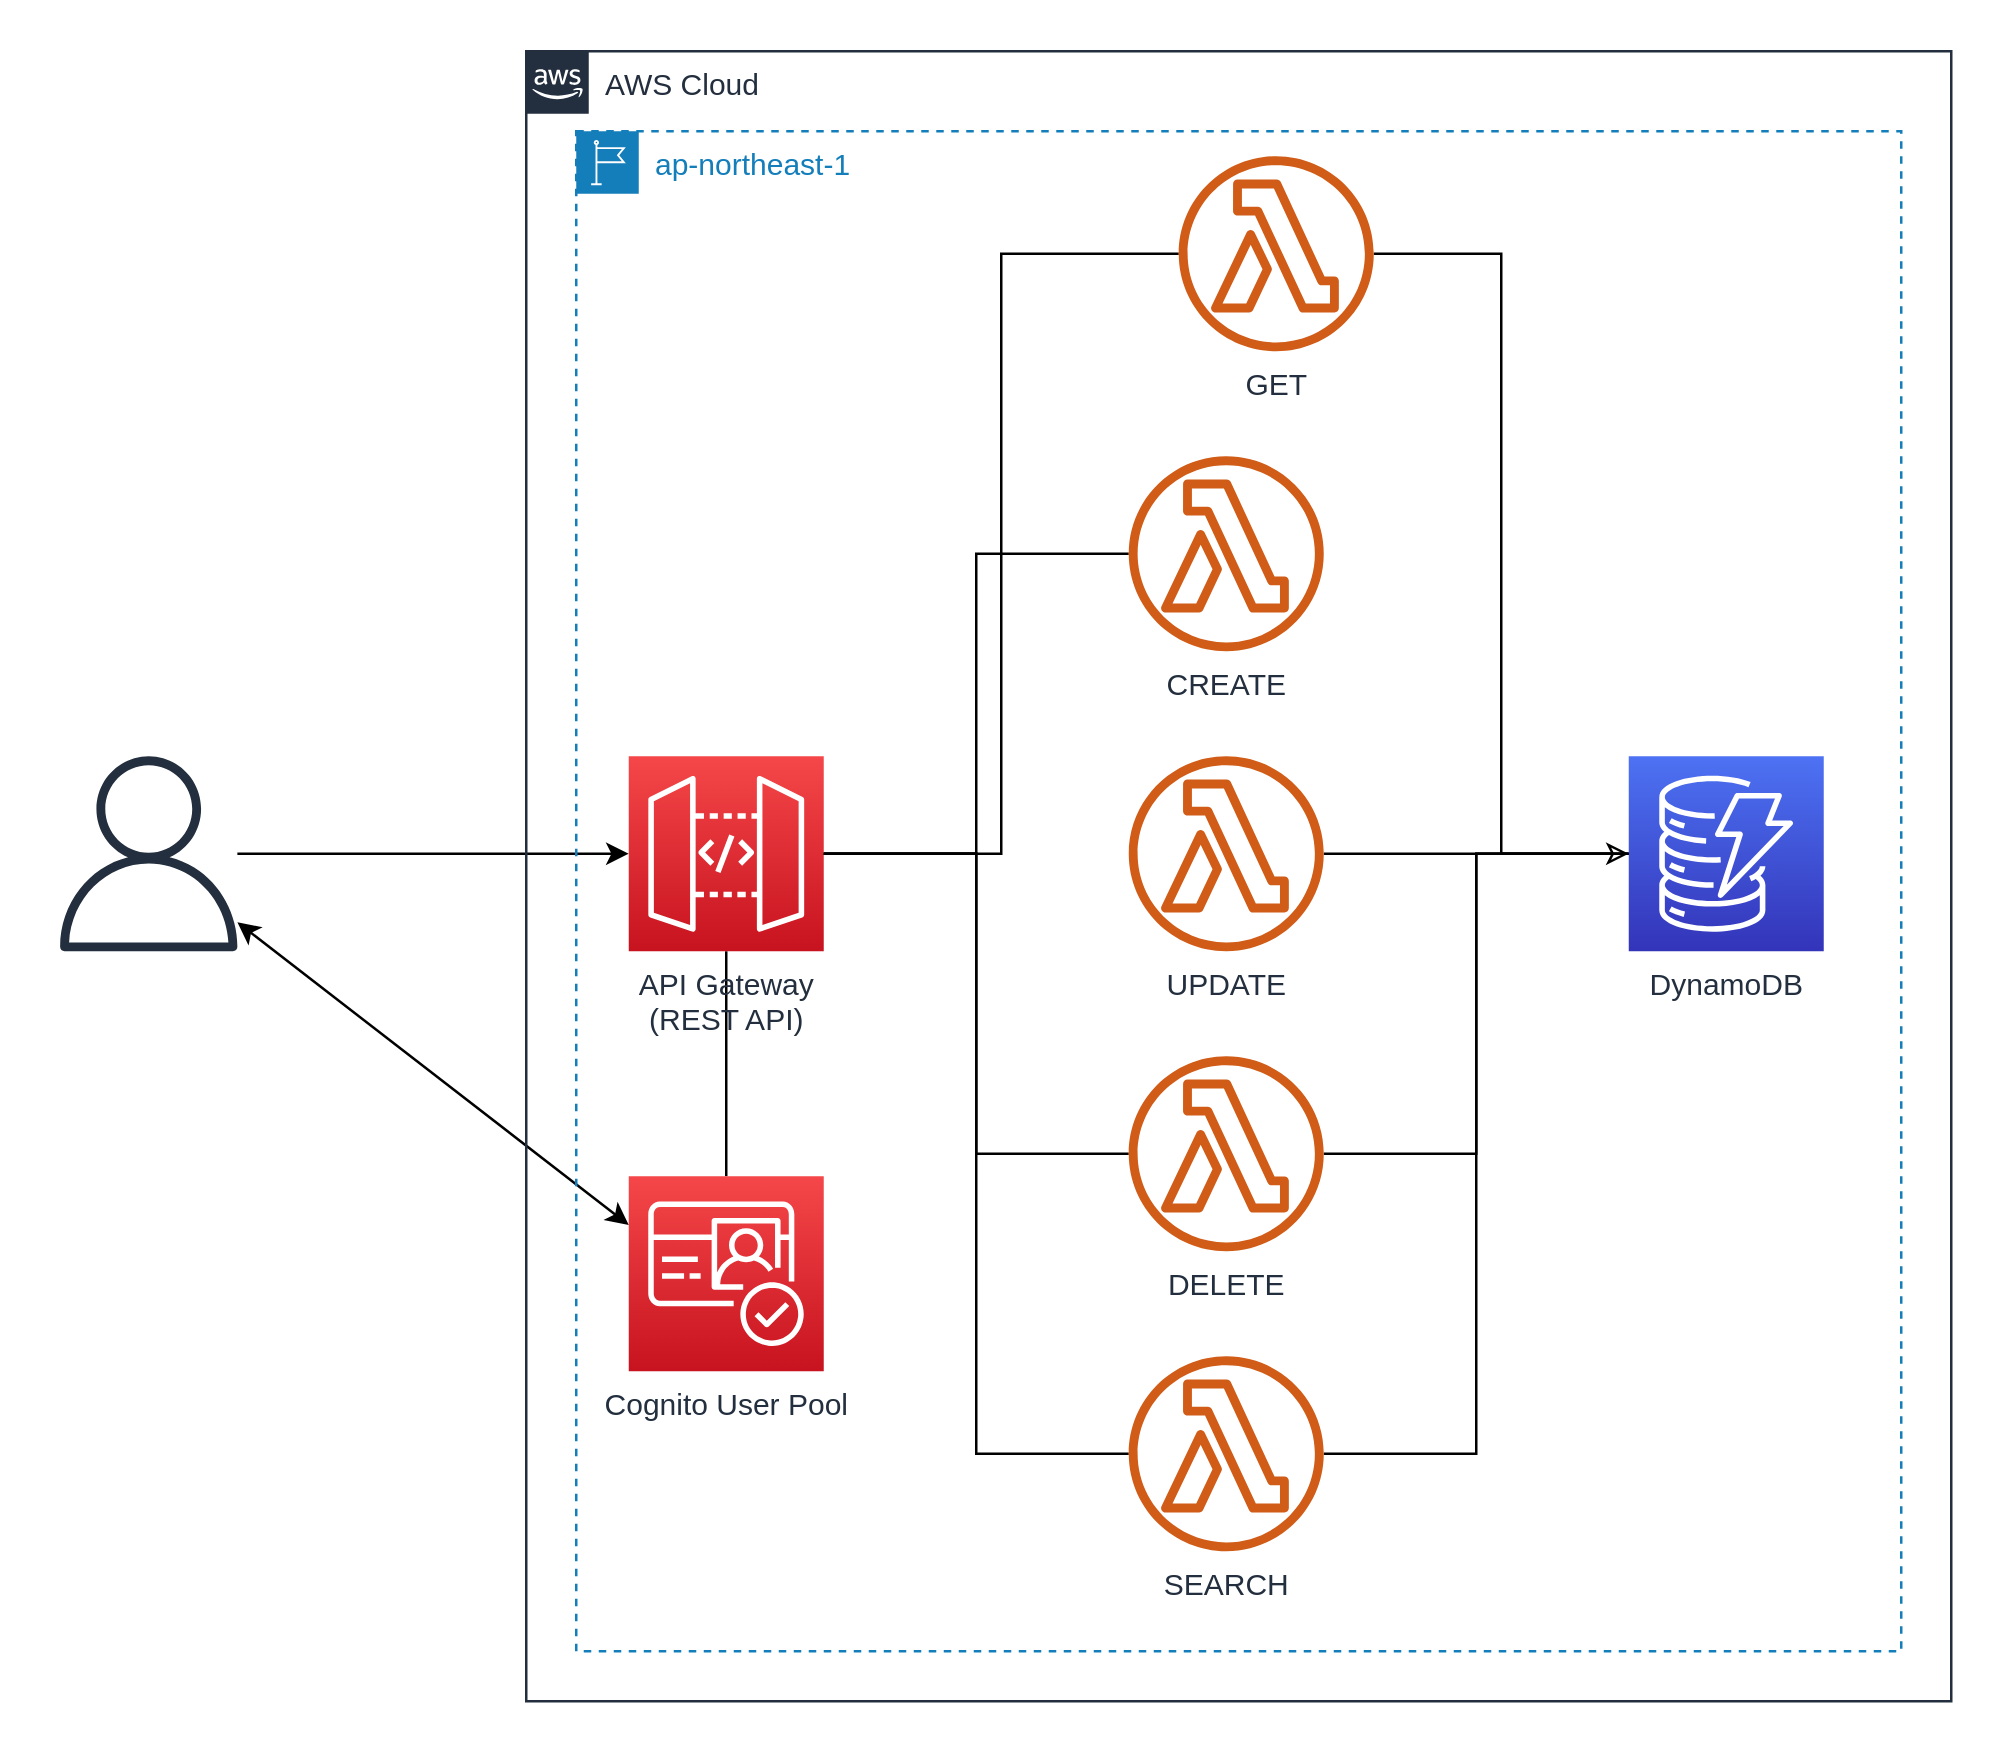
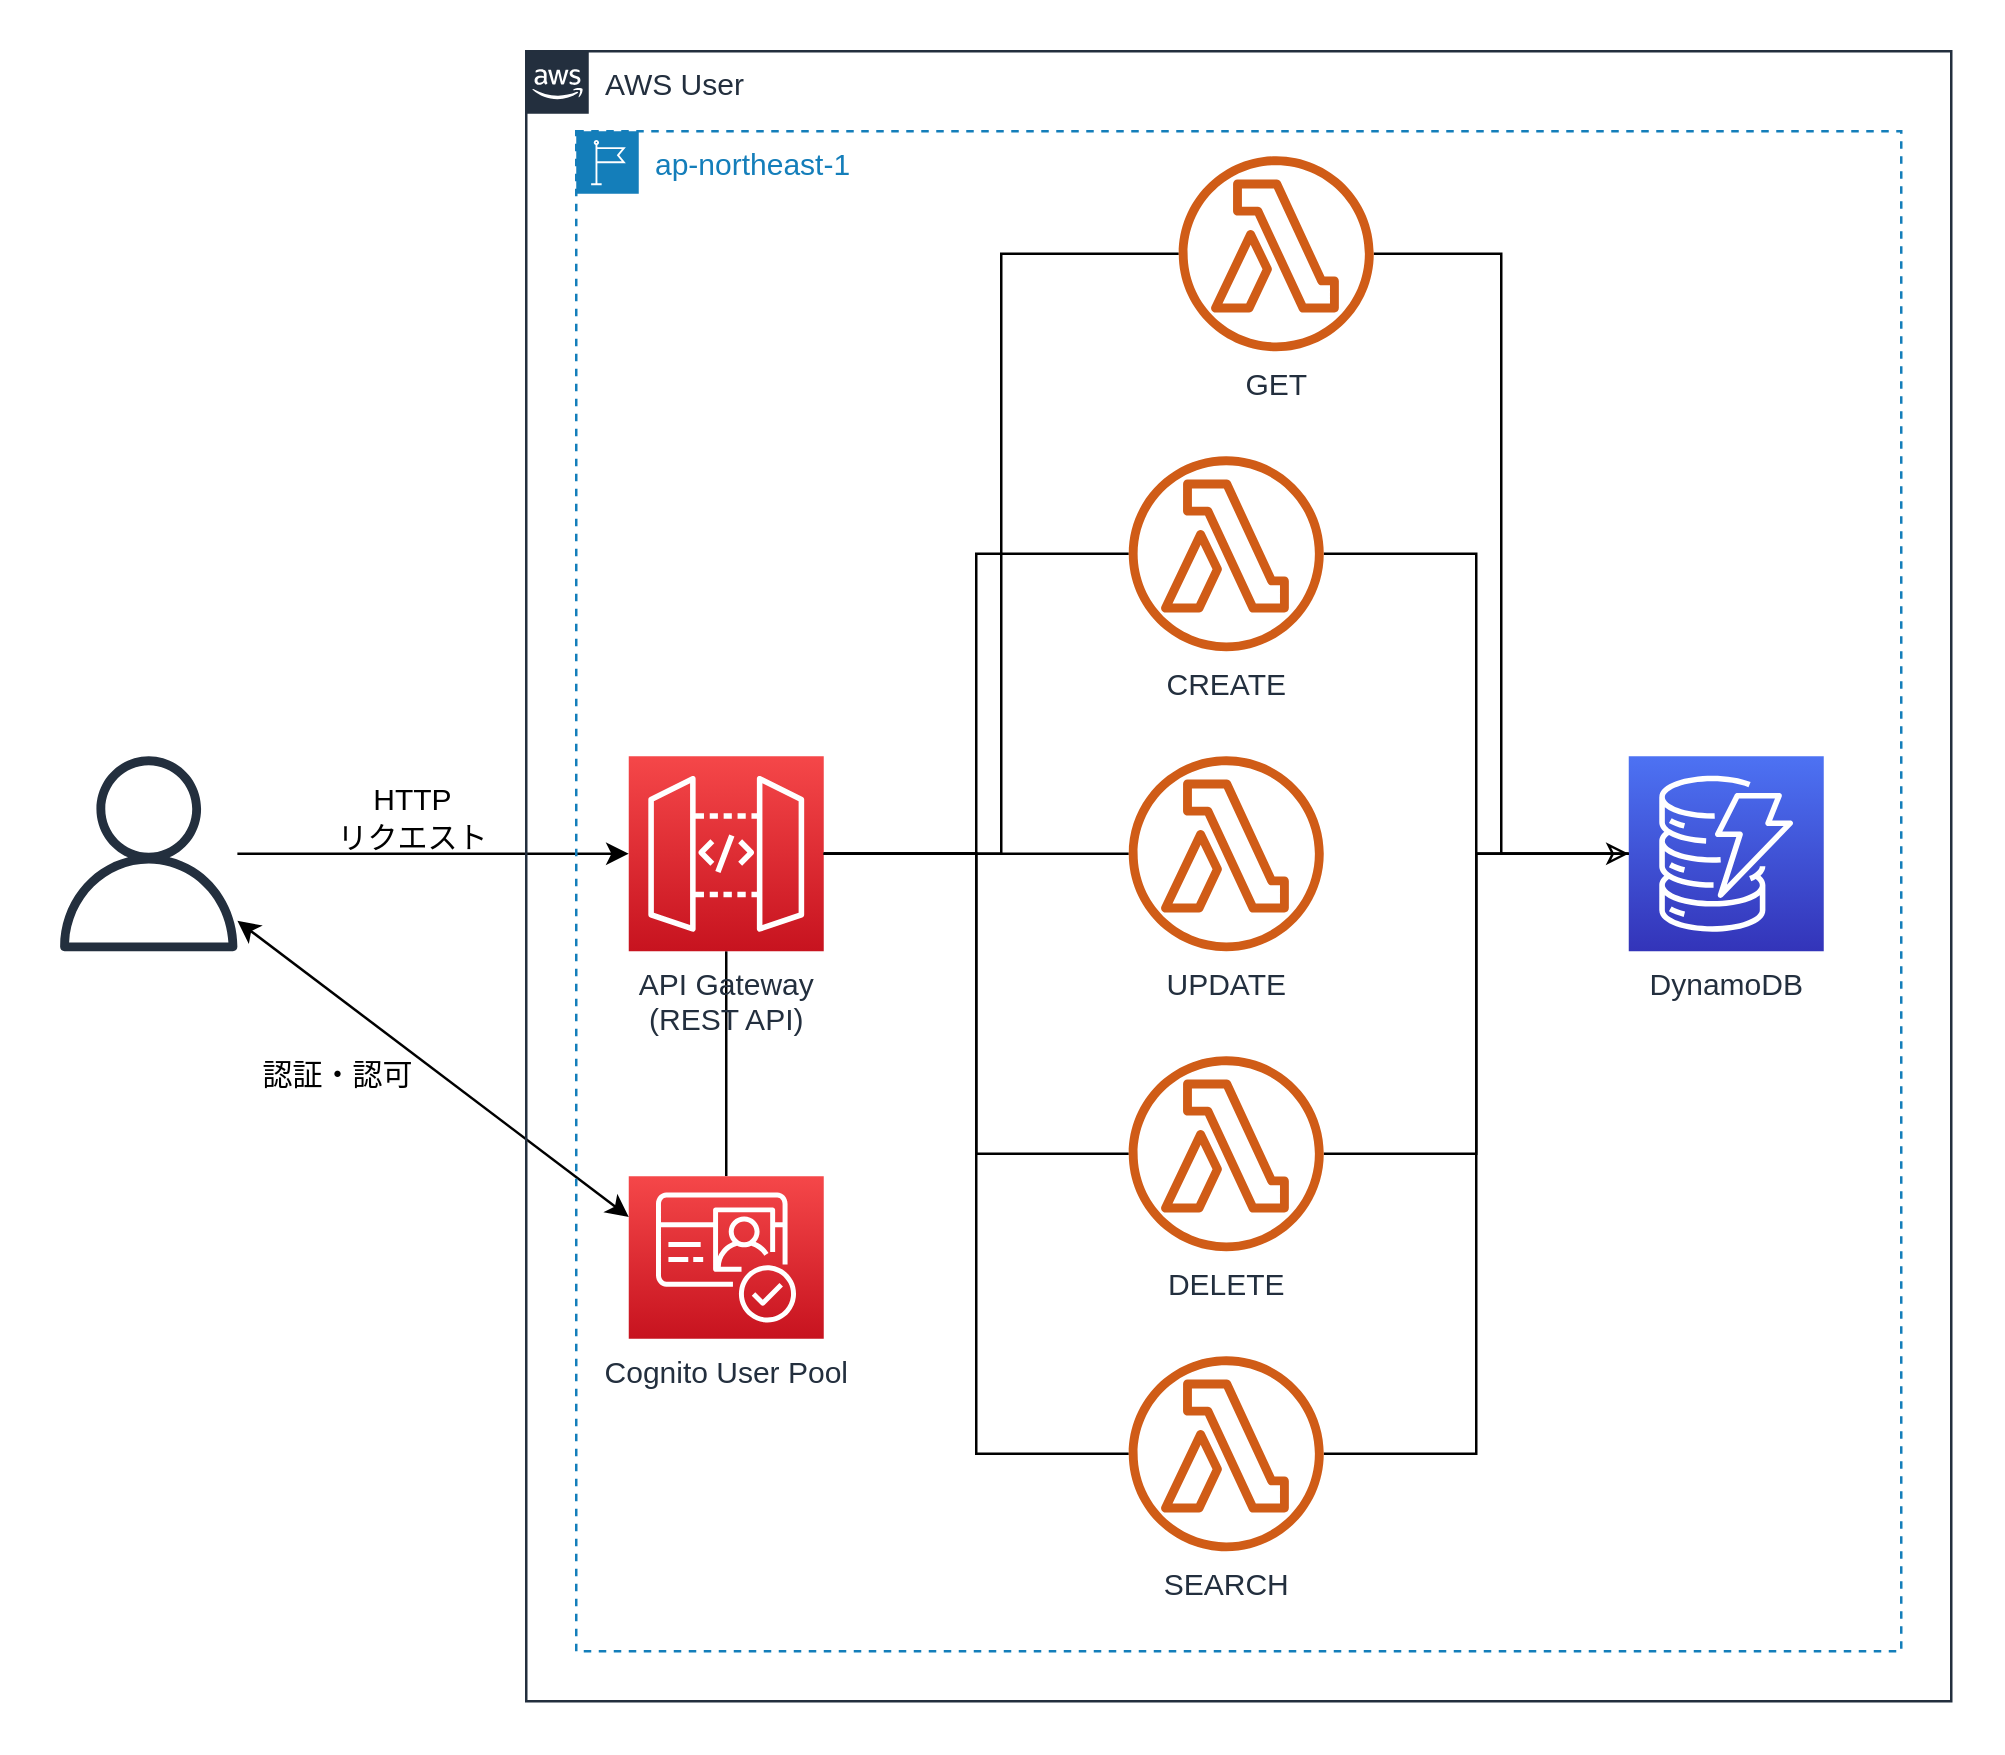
node "AWS Cloud": label "AWS Cloud" -> "AWS User"
edge "CREATE" -- "DynamoDB": added
node "HTTP リクエスト": added
edge "UPDATE" -- "DynamoDB": now "UPDATE" -- "API Gateway (REST API)"
node "認証・認可": added
node "Cognito User Pool": size 195x195 -> 195x163
